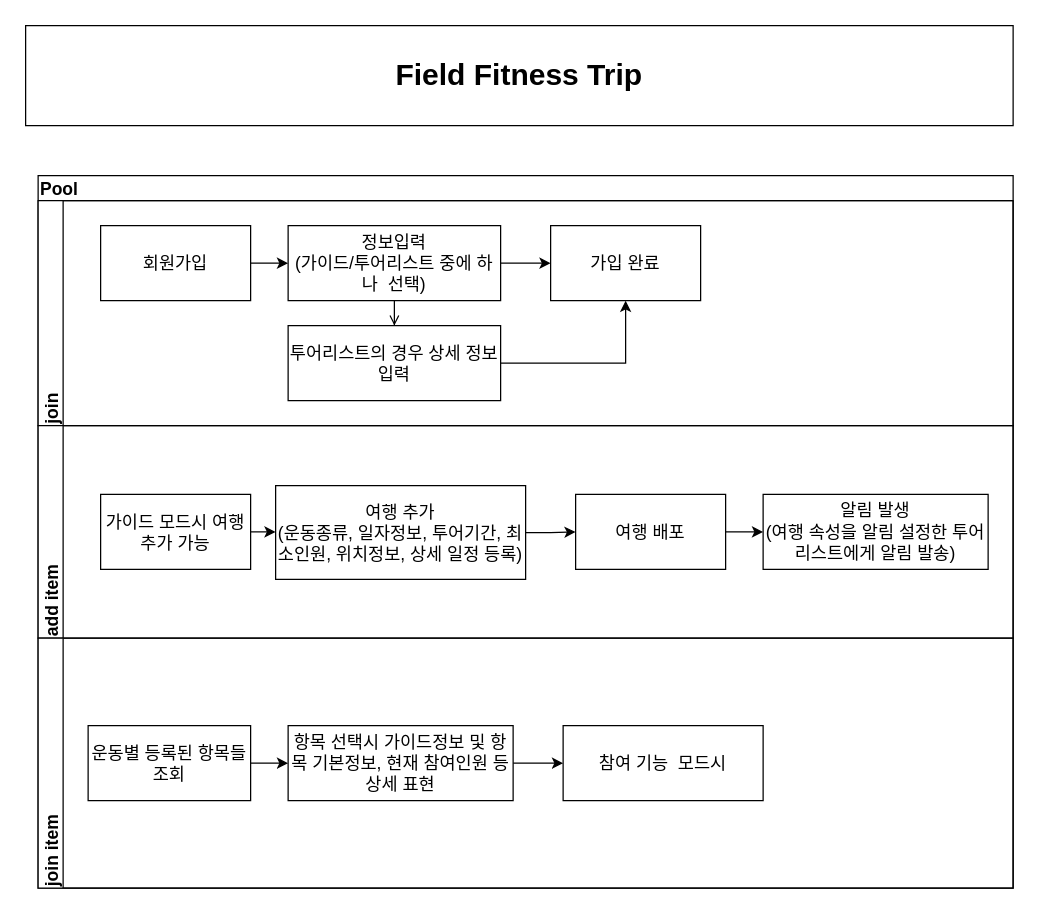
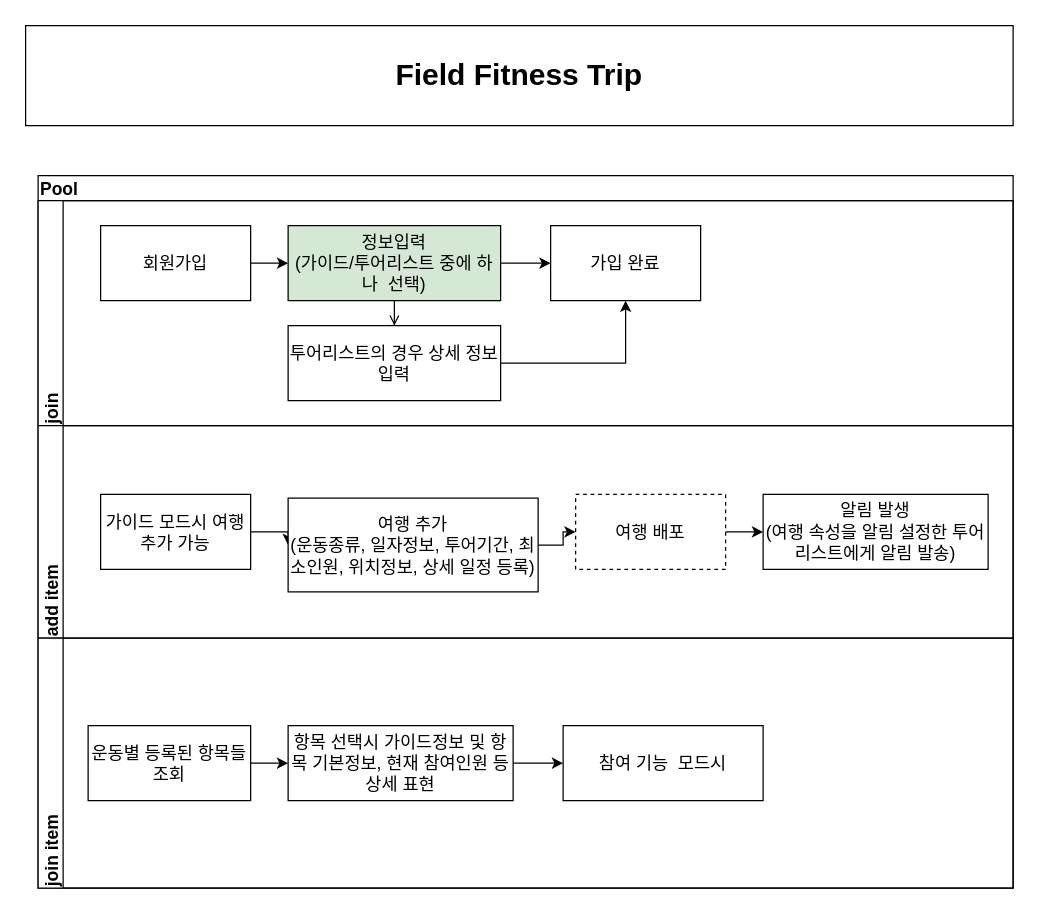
node "정보입력 (가이드/투어리스트 중에 하나 선택)": fillcolor #ffffff -> #d5e8d4
node "여행 배포": style solid -> dashed
node "여행 추가 (운동종류, 일자정보, 투어기간, 최소인원, 위치정보, 상세 일정 등록)": moved (401, 533) -> (413, 545)
